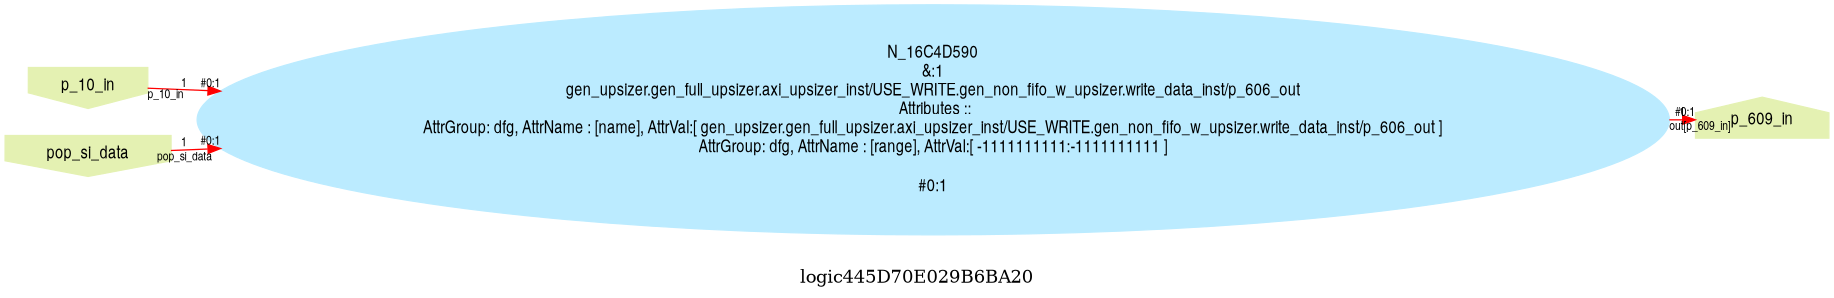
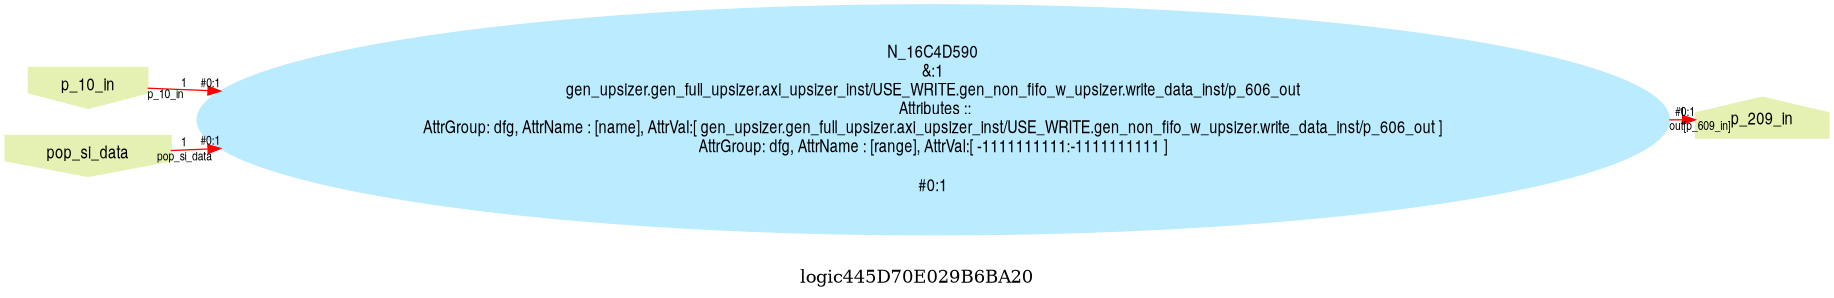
node "p_609_in": label "p_609_in" -> "p_209_in"
